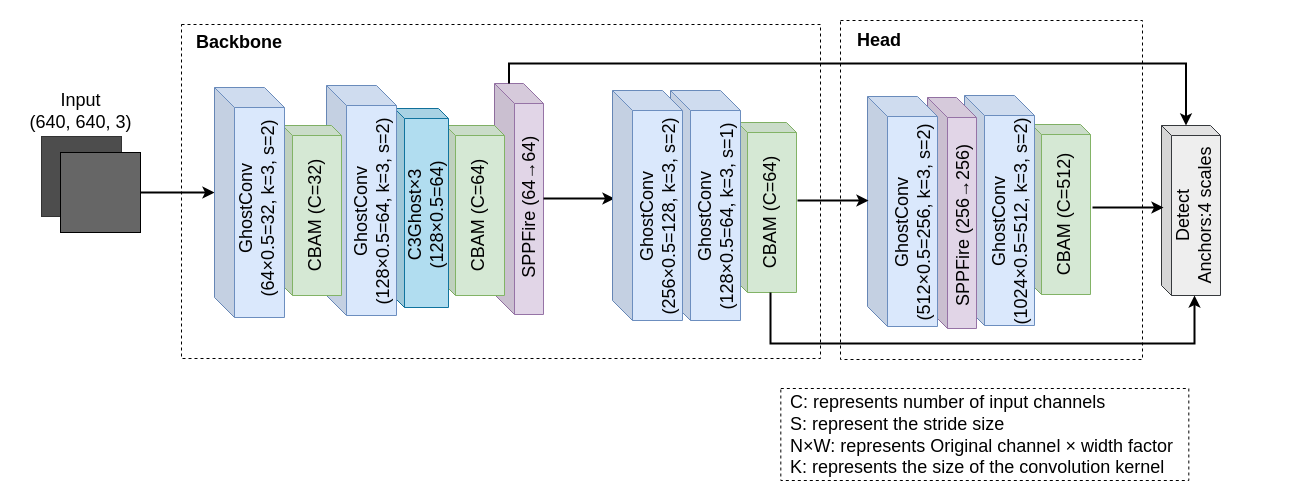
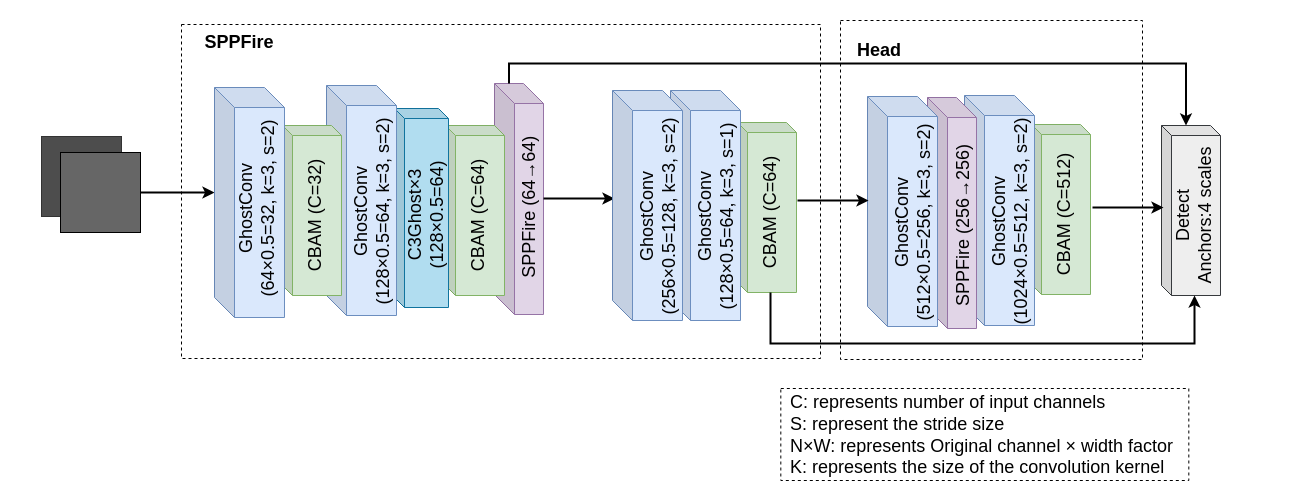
node "Head": moved (879, 40) -> (879, 50)
node "Backbone": label "Backbone" -> "SPPFire"
node "Input (640, 640, 3)": removed
